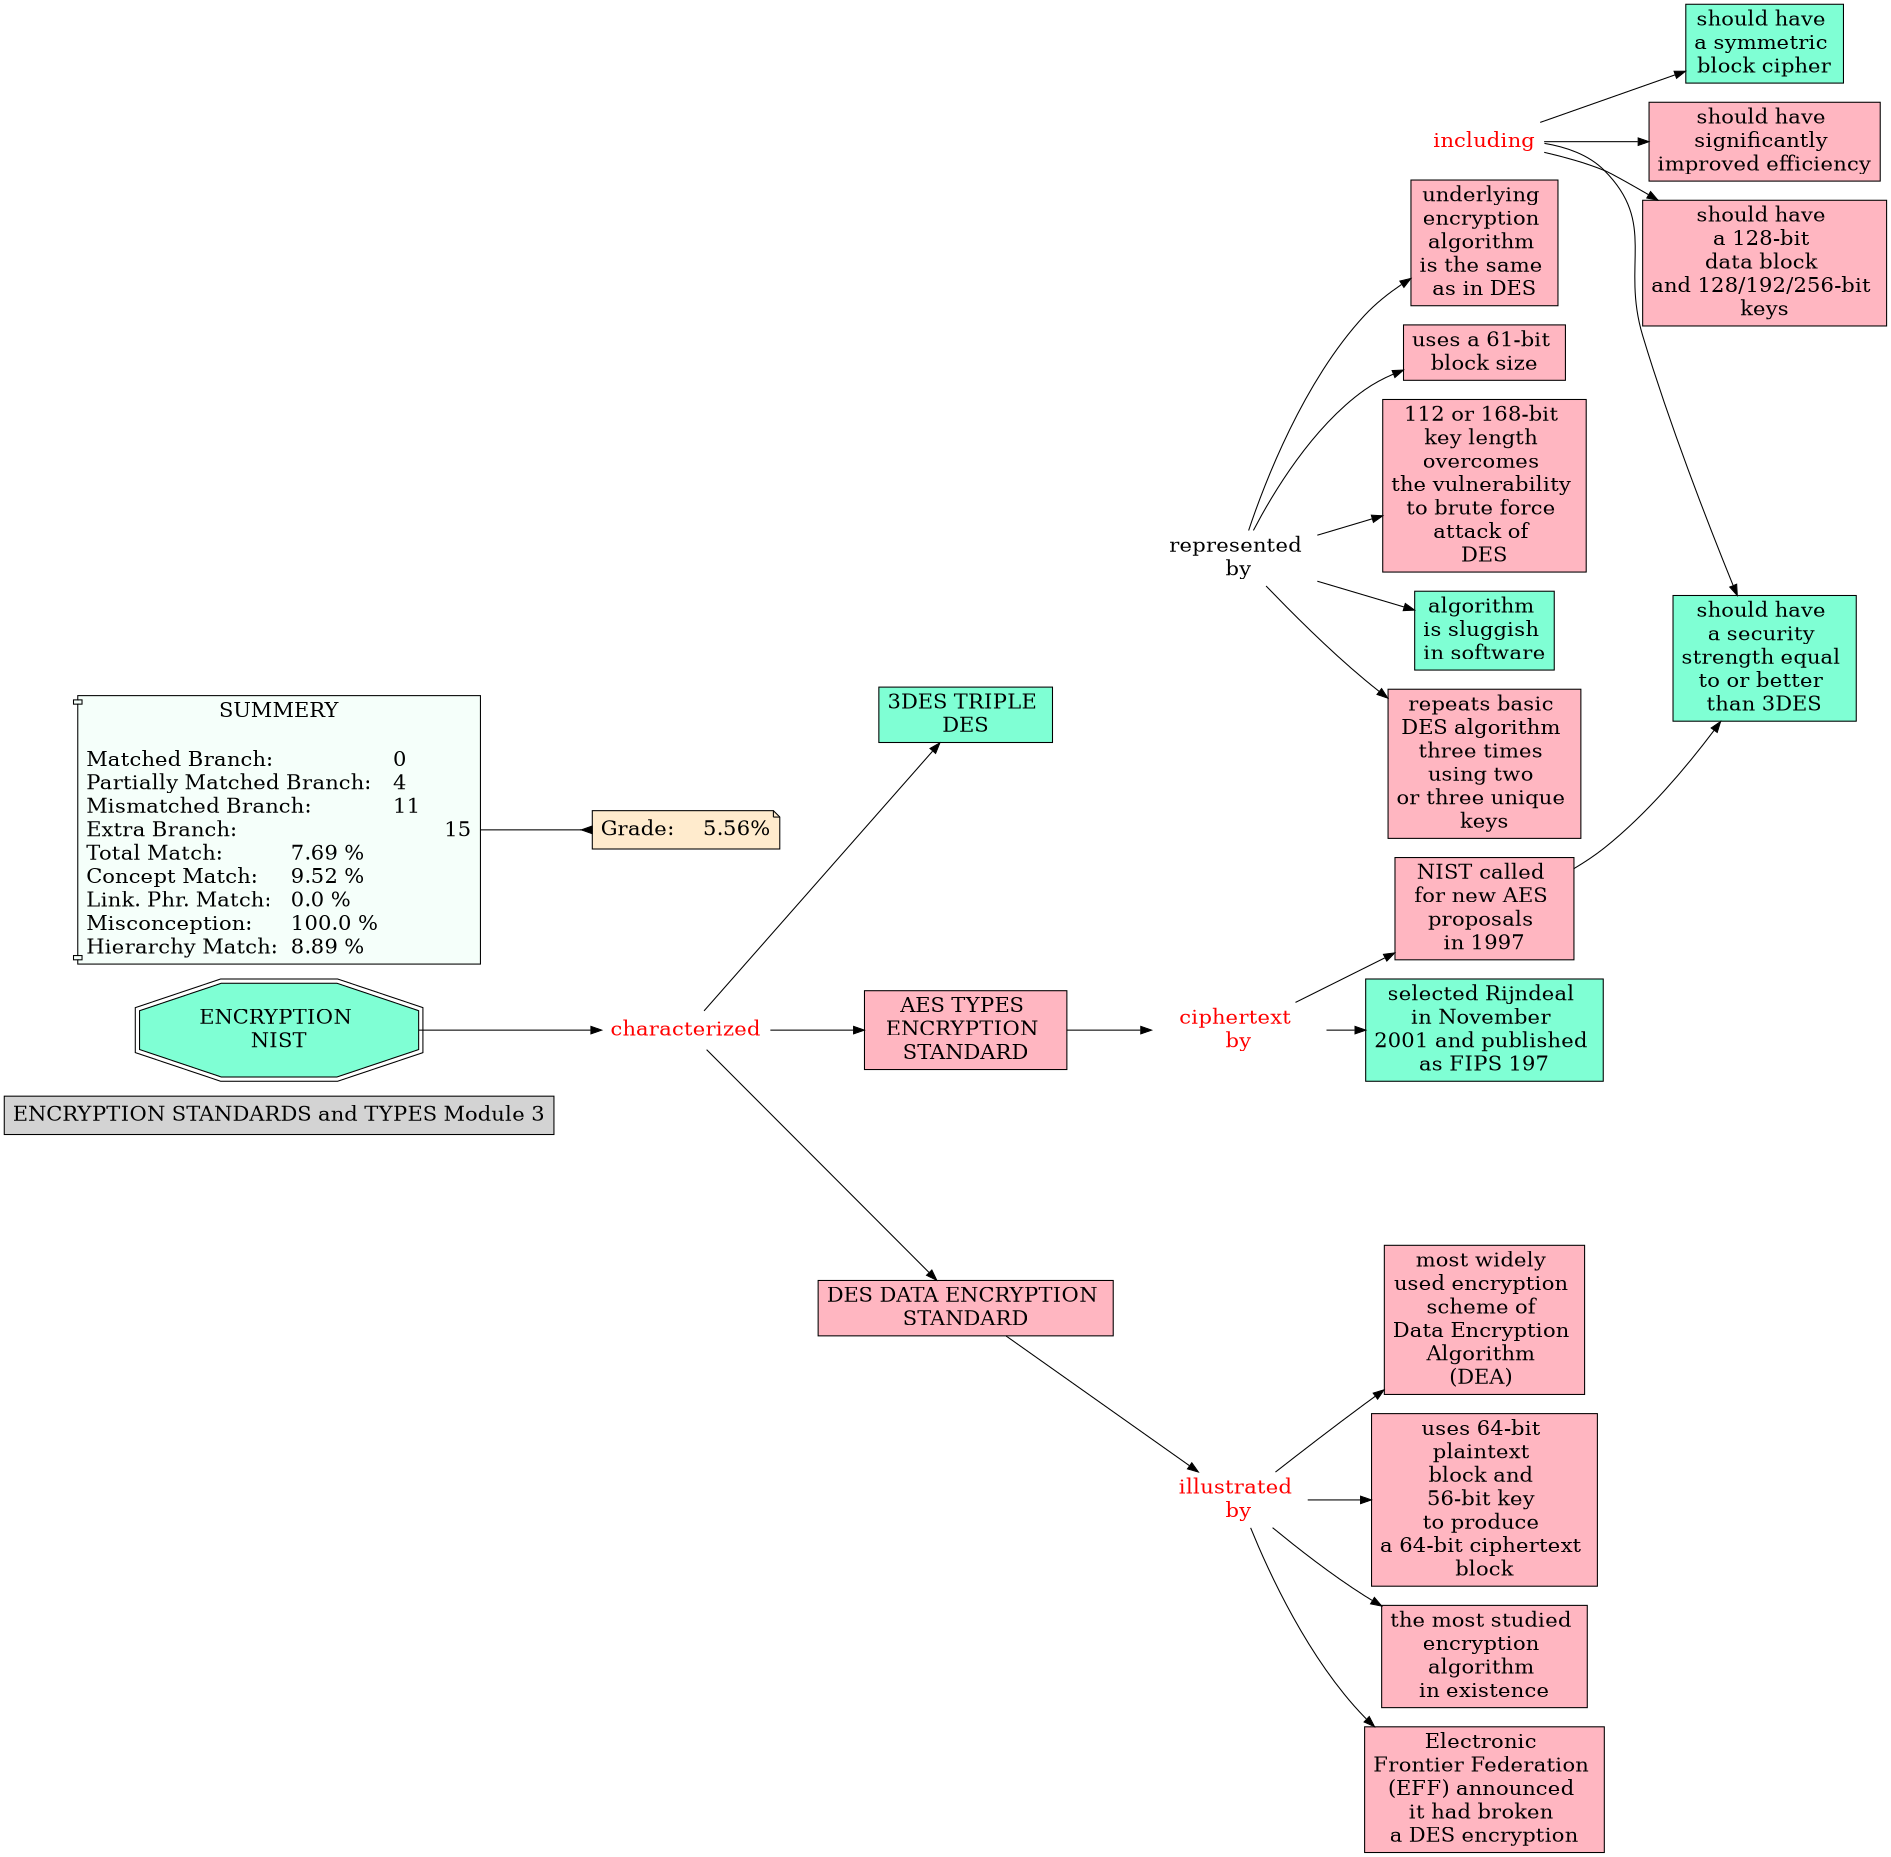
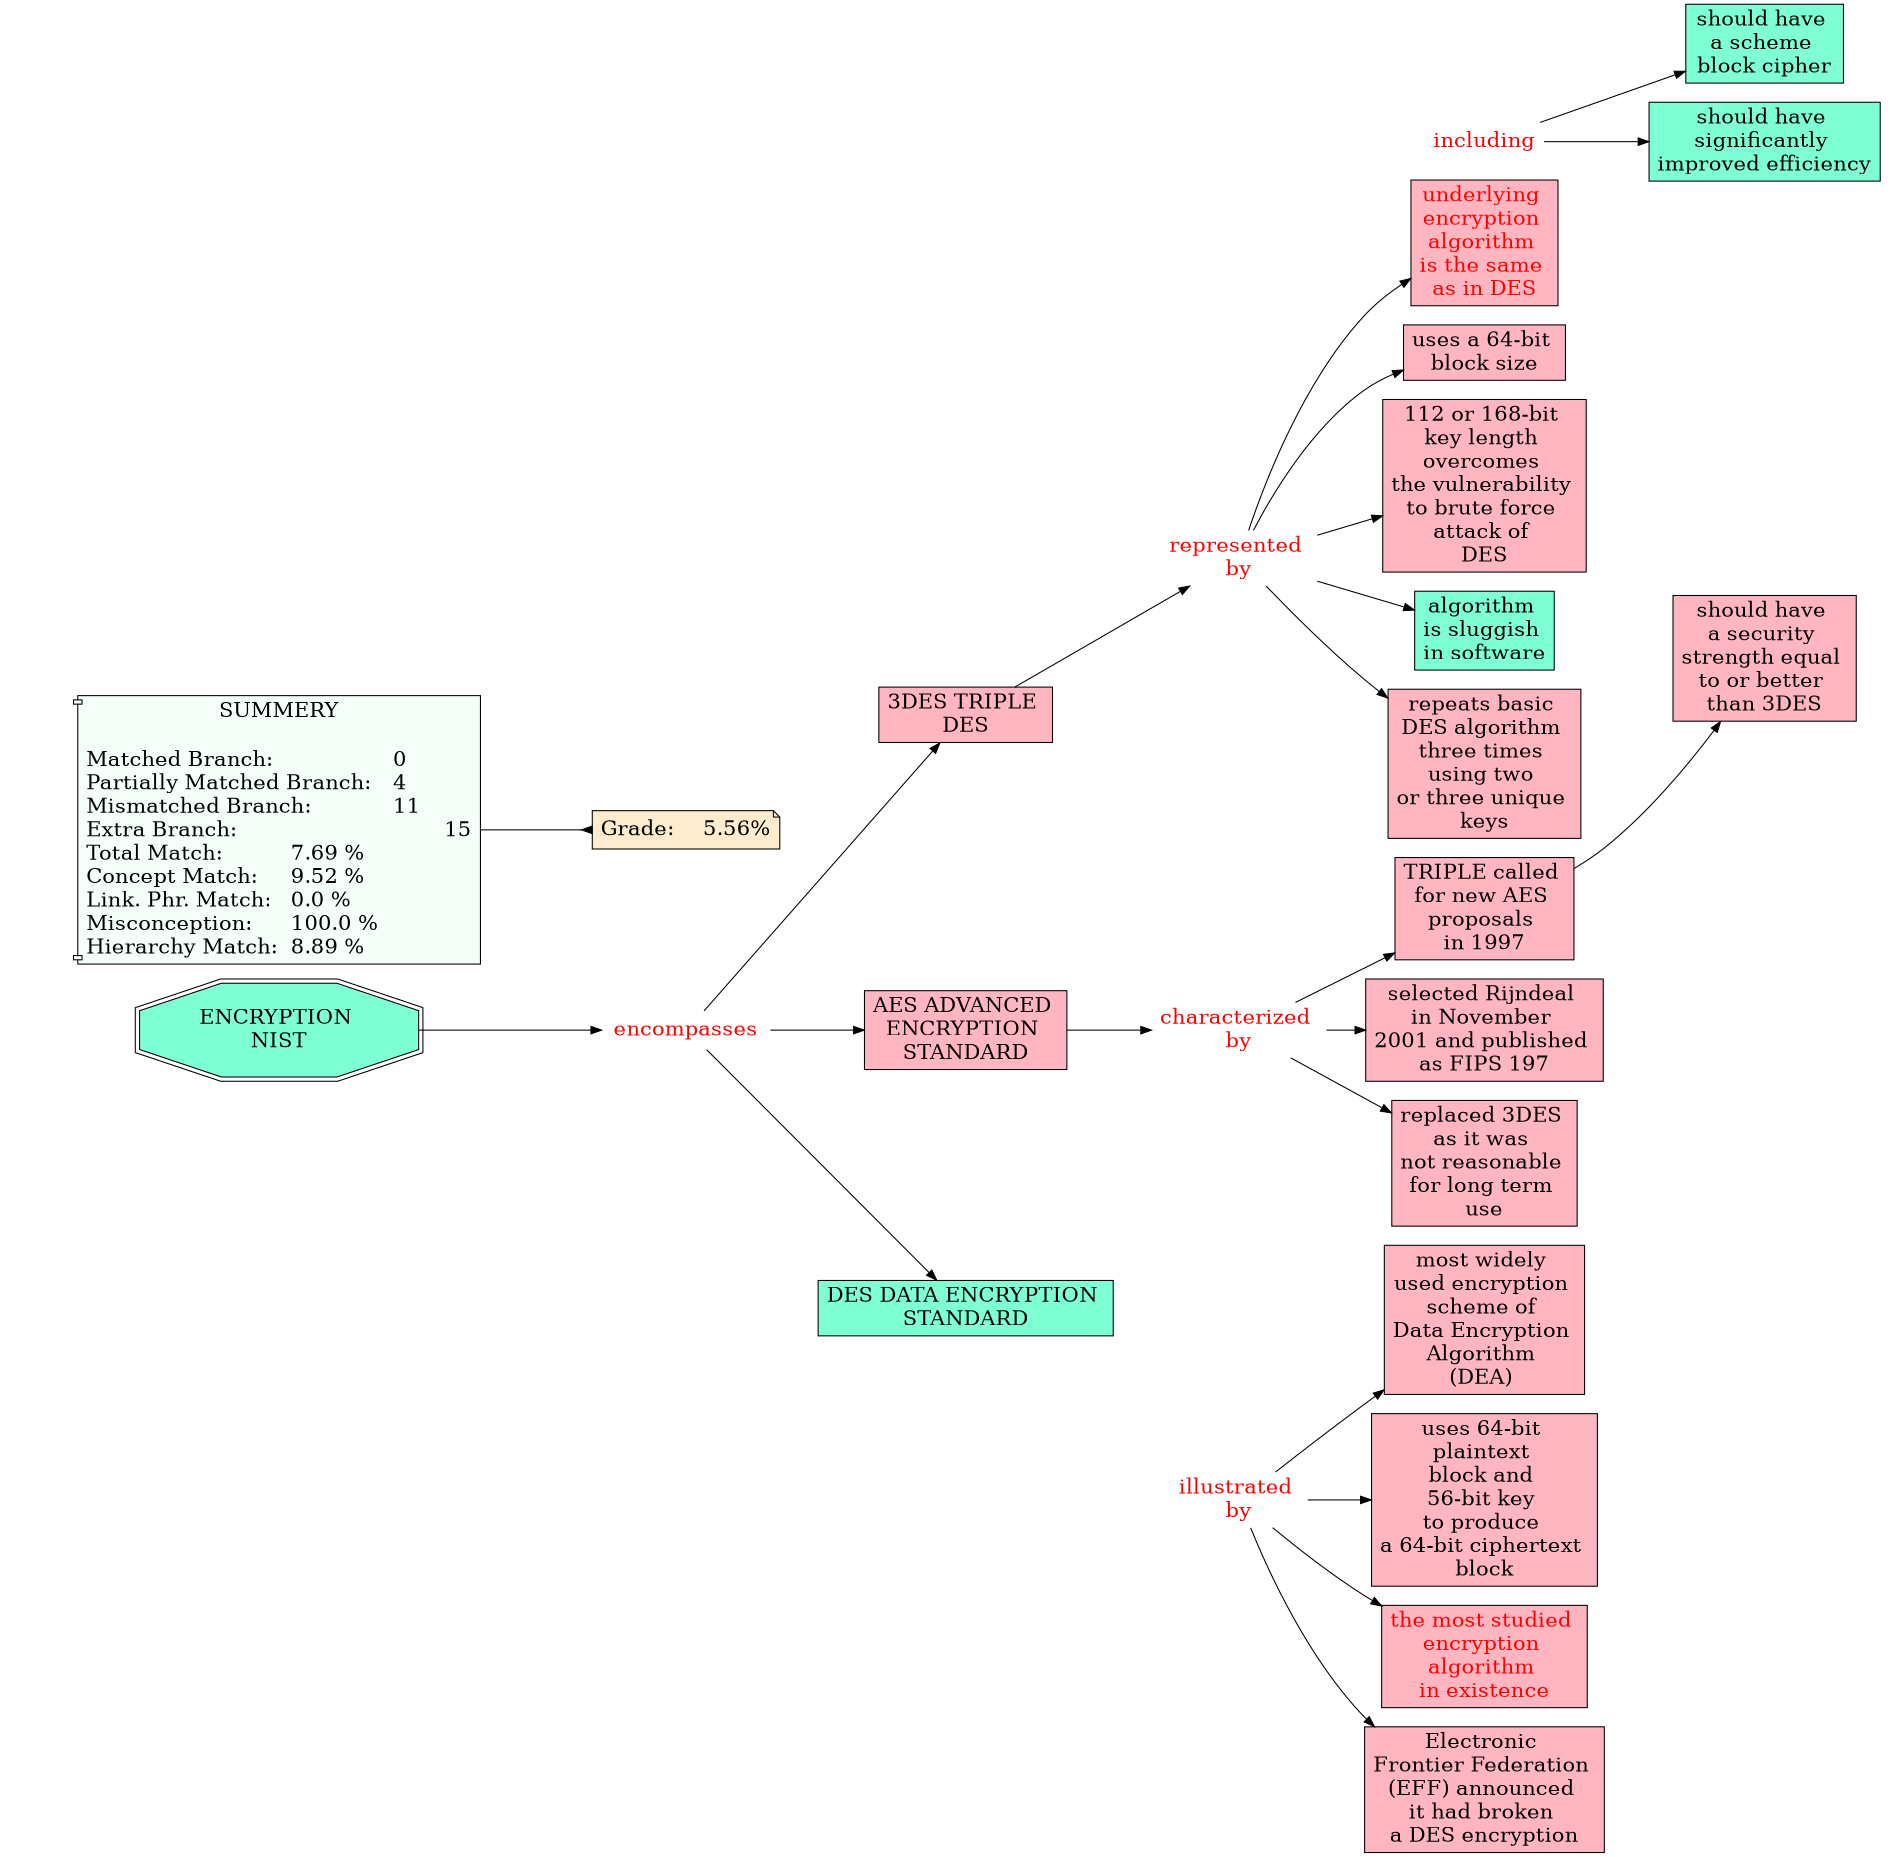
node "should have a symmetric block cipher": label "should have a symmetric block cipher" -> "should have a scheme block cipher"
node "should have significantly improved efficiency": fillcolor #ffb6c1 -> aquamarine
node "underlying encryption algorithm is the same as in DES": fontcolor black -> red
node "should have a 128-bit data block and 128/192/256-bit keys": removed
edge "including" -> "should have a security strength equal to or better than 3DES": removed
node "uses a 61-bit block size": label "uses a 61-bit block size" -> "uses a 64-bit block size"
node "represented by": fontcolor black -> red
edge "3DES TRIPLE DES" -> "represented by": added
node "should have a security strength equal to or better than 3DES": fillcolor aquamarine -> #ffb6c1
node "3DES TRIPLE DES": fillcolor aquamarine -> #ffb6c1
node "NIST called for new AES proposals in 1997": label "NIST called for new AES proposals in 1997" -> "TRIPLE called for new AES proposals in 1997"
node "characterized": label "characterized" -> "encompasses"
node "AES TYPES ENCRYPTION STANDARD": label "AES TYPES ENCRYPTION STANDARD" -> "AES ADVANCED ENCRYPTION STANDARD"
node "ciphertext by": label "ciphertext by" -> "characterized by"
node "selected Rijndeal in November 2001 and published as FIPS 197": fillcolor aquamarine -> #ffb6c1
node "ENCRYPTION STANDARDS and TYPES Module 3": removed
node "replaced 3DES as it was not reasonable for long term use": added
node "DES DATA ENCRYPTION STANDARD": fillcolor #ffb6c1 -> aquamarine
edge "DES DATA ENCRYPTION STANDARD" -> "illustrated by": removed
node "the most studied encryption algorithm in existence": fontcolor black -> red
